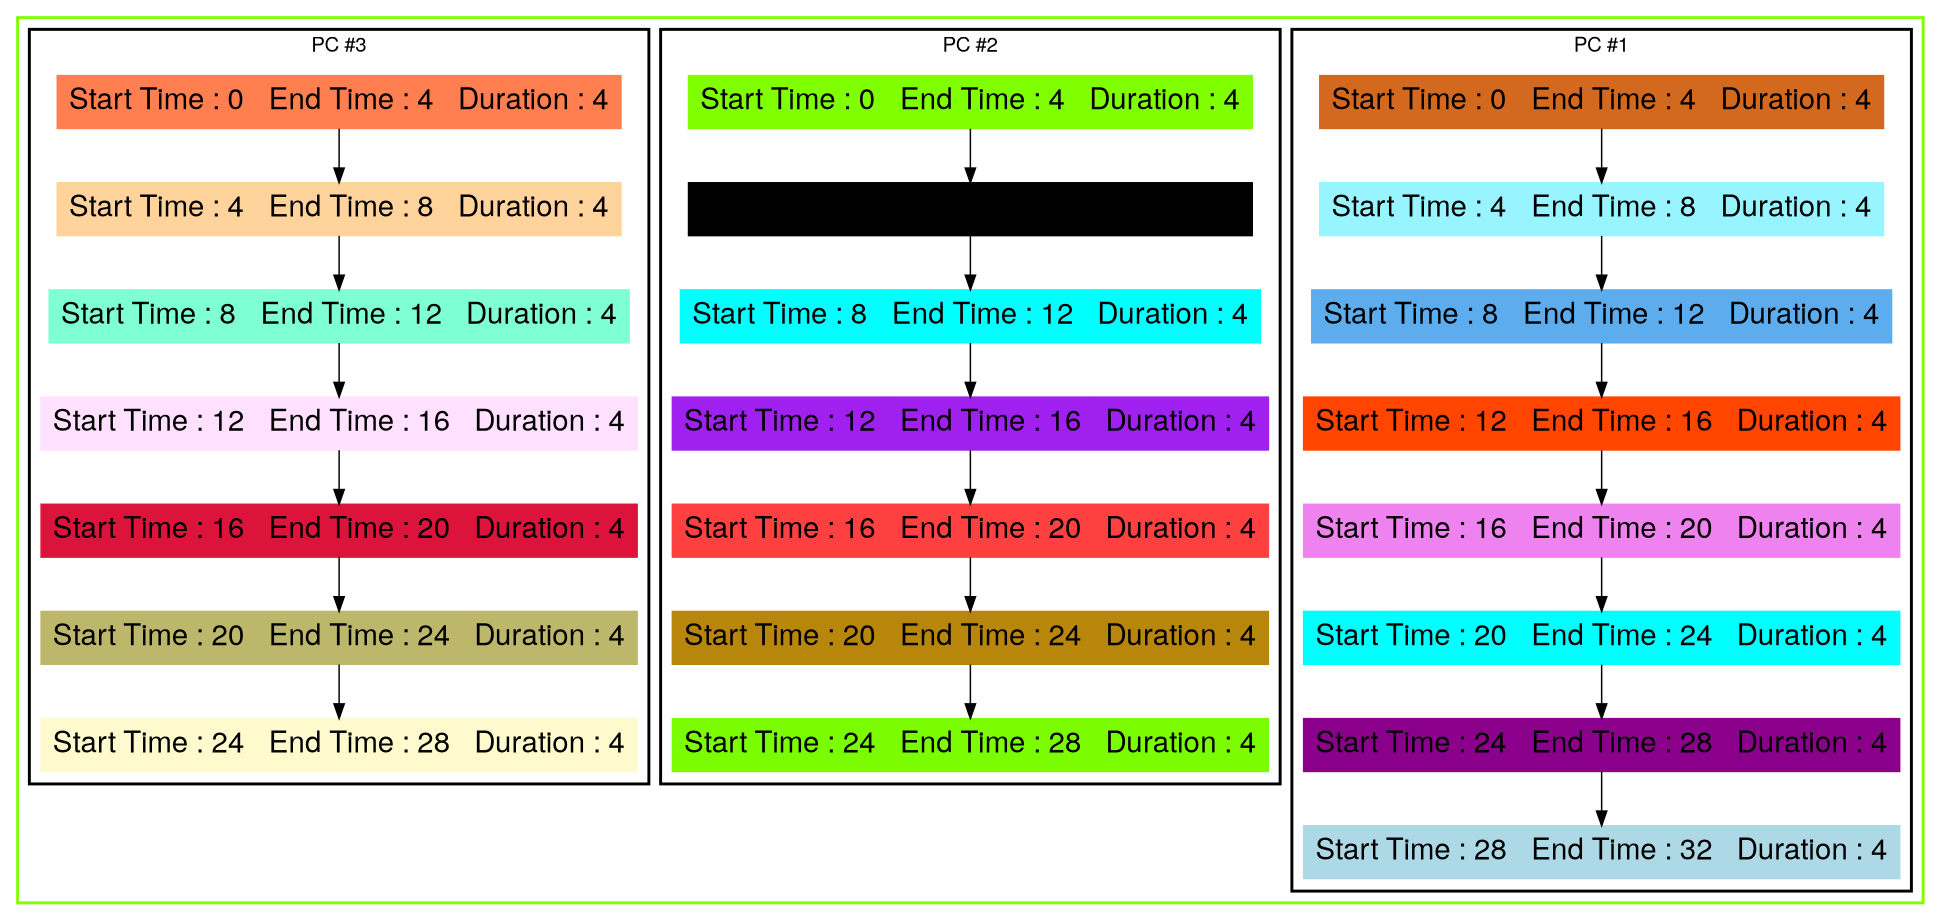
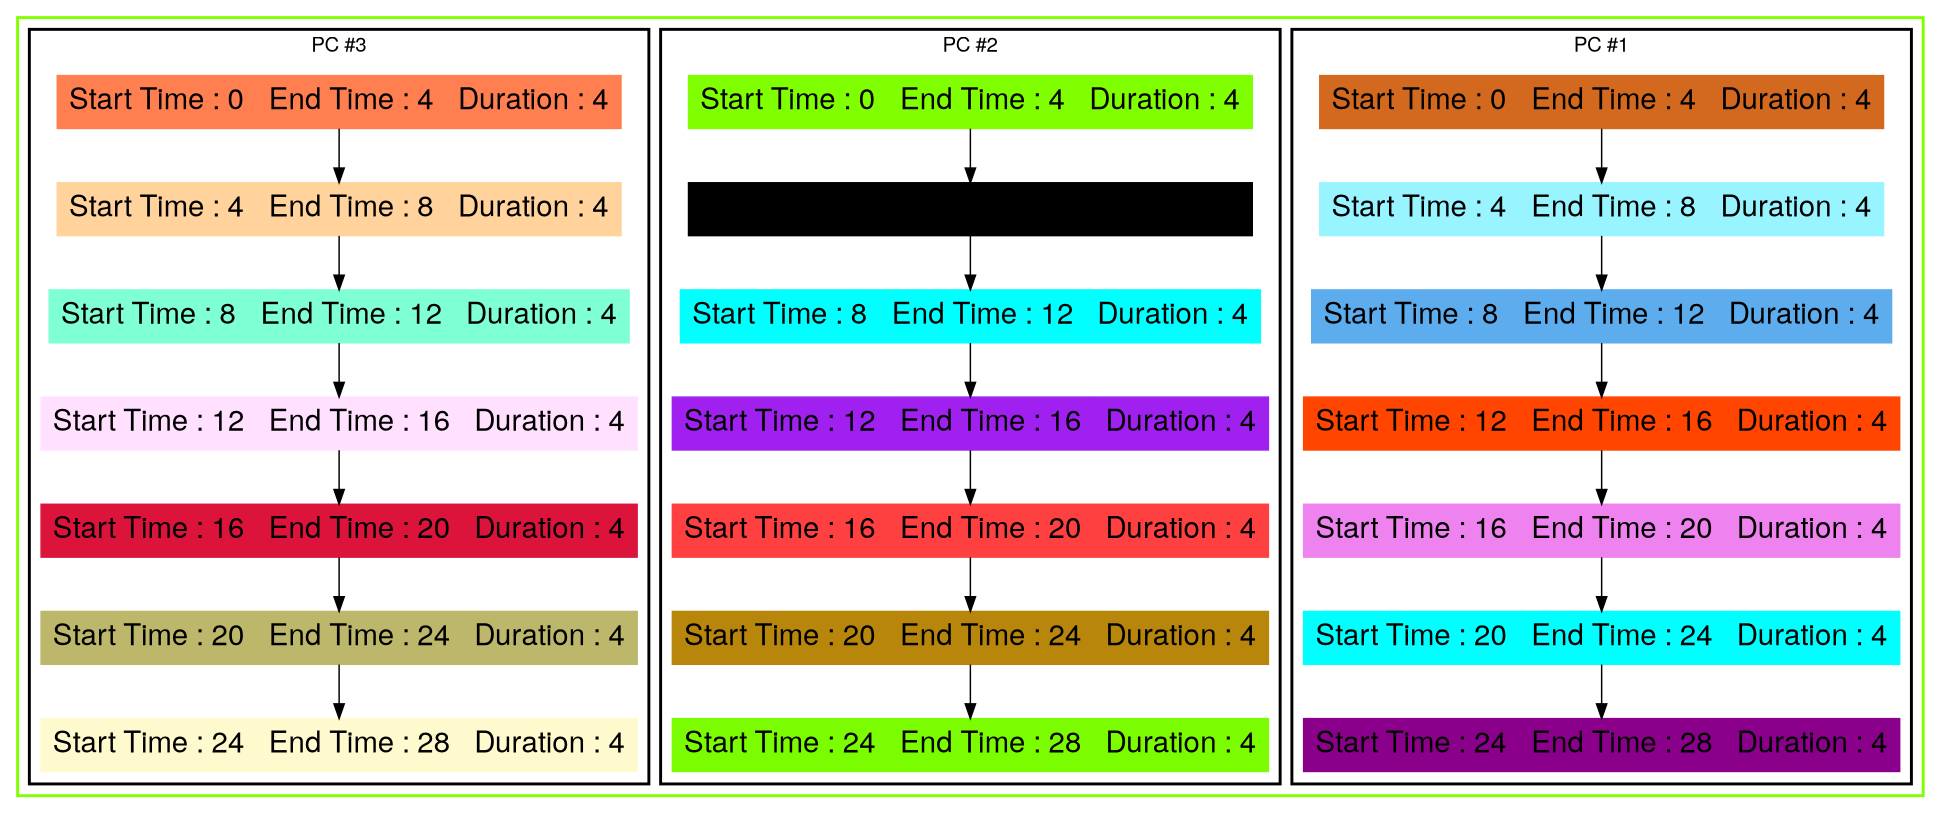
node "Start Time : 28": removed
